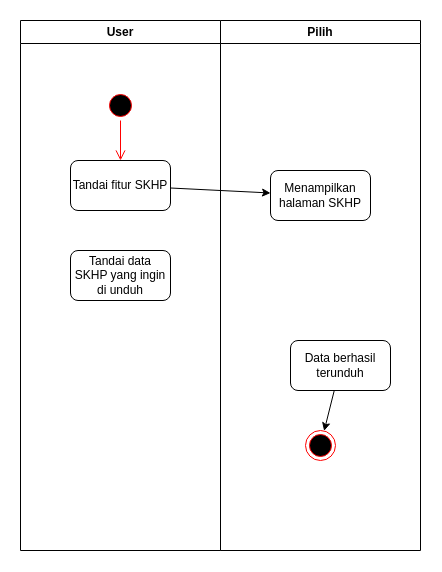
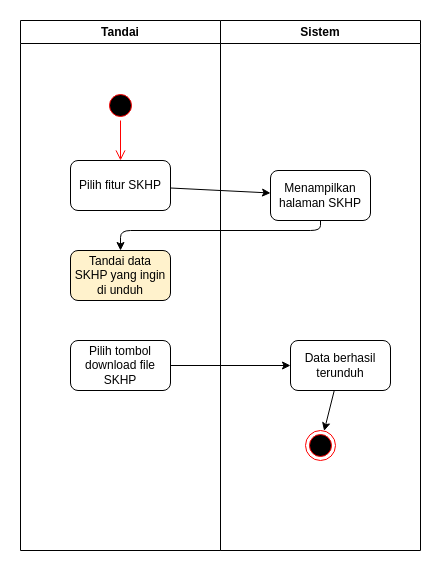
node "User": label "User" -> "Tandai"
node "Pilih": label "Pilih" -> "Sistem"
node "Tandai fitur SKHP": label "Tandai fitur SKHP" -> "Pilih fitur SKHP"
edge "Menampilkan halaman SKHP" -> "Tandai data SKHP yang ingin di unduh": added
node "Tandai data SKHP yang ingin di unduh": fillcolor #ffffff -> #fff2cc
node "Pilih tombol download file SKHP": added
edge "Pilih tombol download file SKHP" -> "Data berhasil terunduh": added
